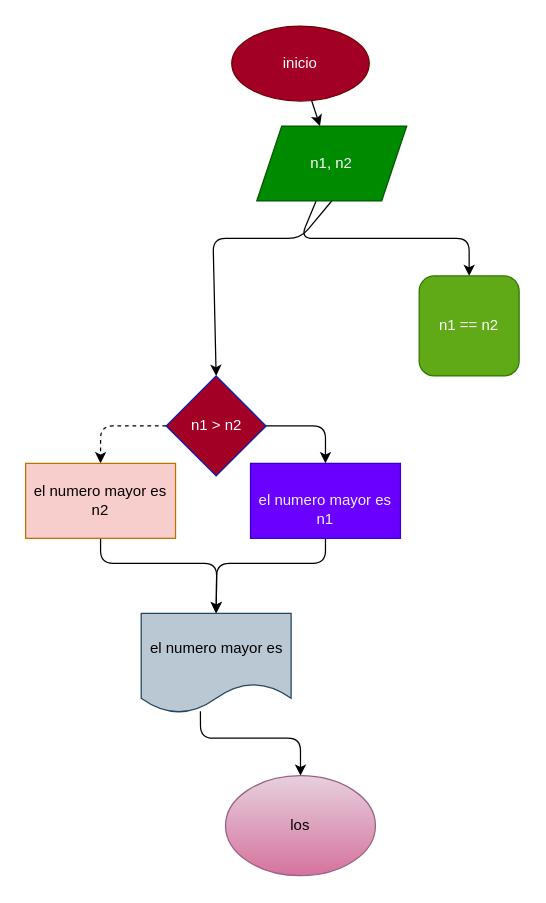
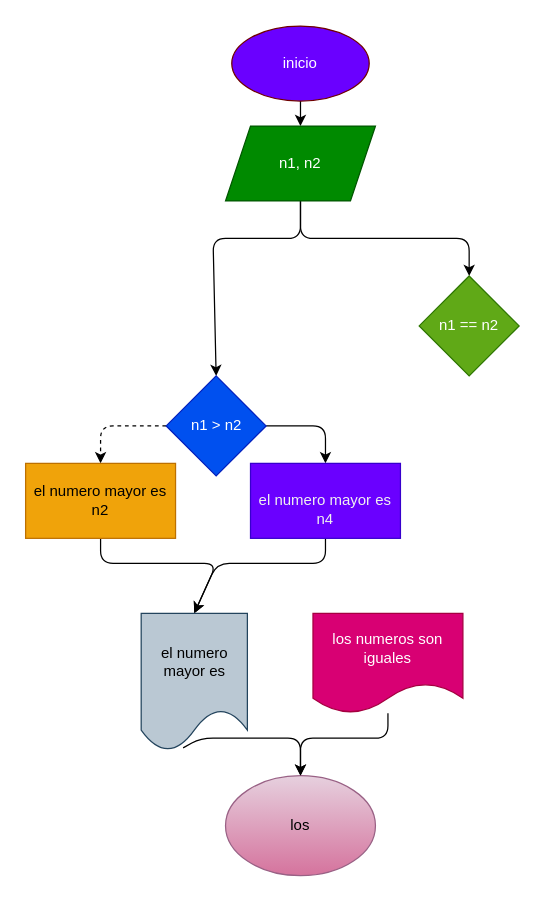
node "inicio": fillcolor #a20025 -> #6a00ff
node "n1, n2": moved (332, 163) -> (301, 163)
node "n1 == n2": shape rounded rectangle -> diamond
node "n1 > n2": fillcolor #a20025 -> #0050ef
node "el numero mayor es n2": fillcolor #f8cecc -> #f0a30a
node "el numero mayor es n1": label "el numero mayor es n1" -> "el numero mayor es n4"
node "el numero mayor es": size 150x100 -> 106x138
node "los numeros son iguales": added
edge "los numeros son iguales" -> "los": added
